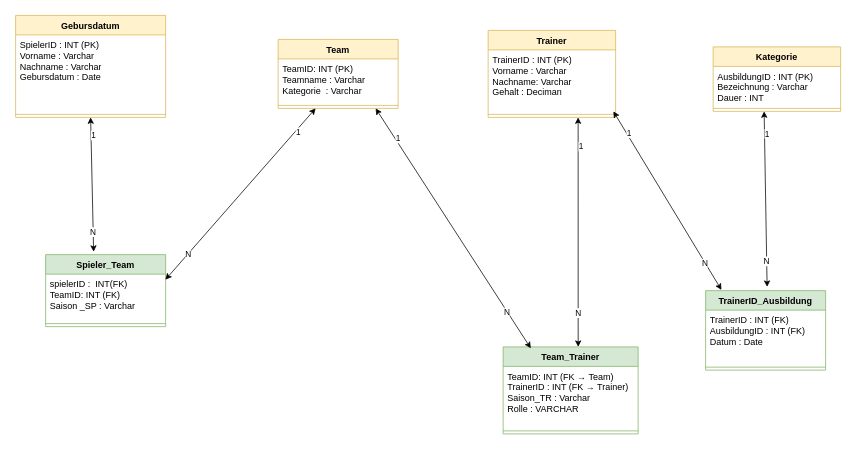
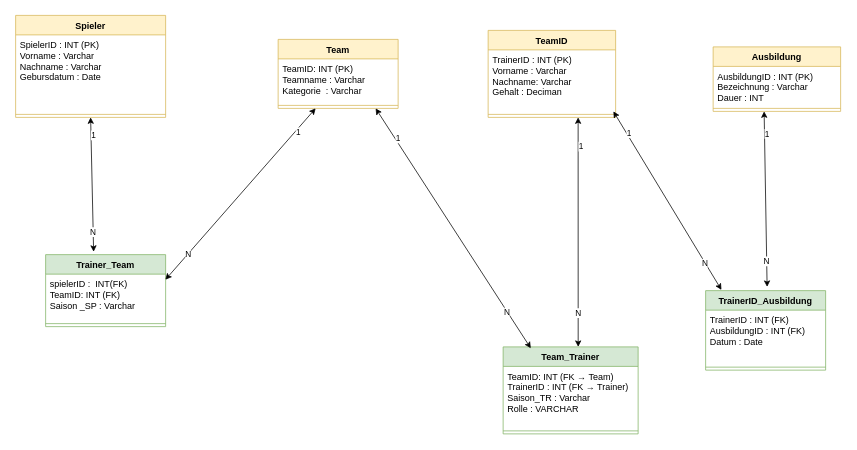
node "Gebursdatum": label "Gebursdatum" -> "Spieler"
node "Trainer": label "Trainer" -> "TeamID"
node "Kategorie": label "Kategorie" -> "Ausbildung"
node "Spieler_Team": label "Spieler_Team" -> "Trainer_Team"
